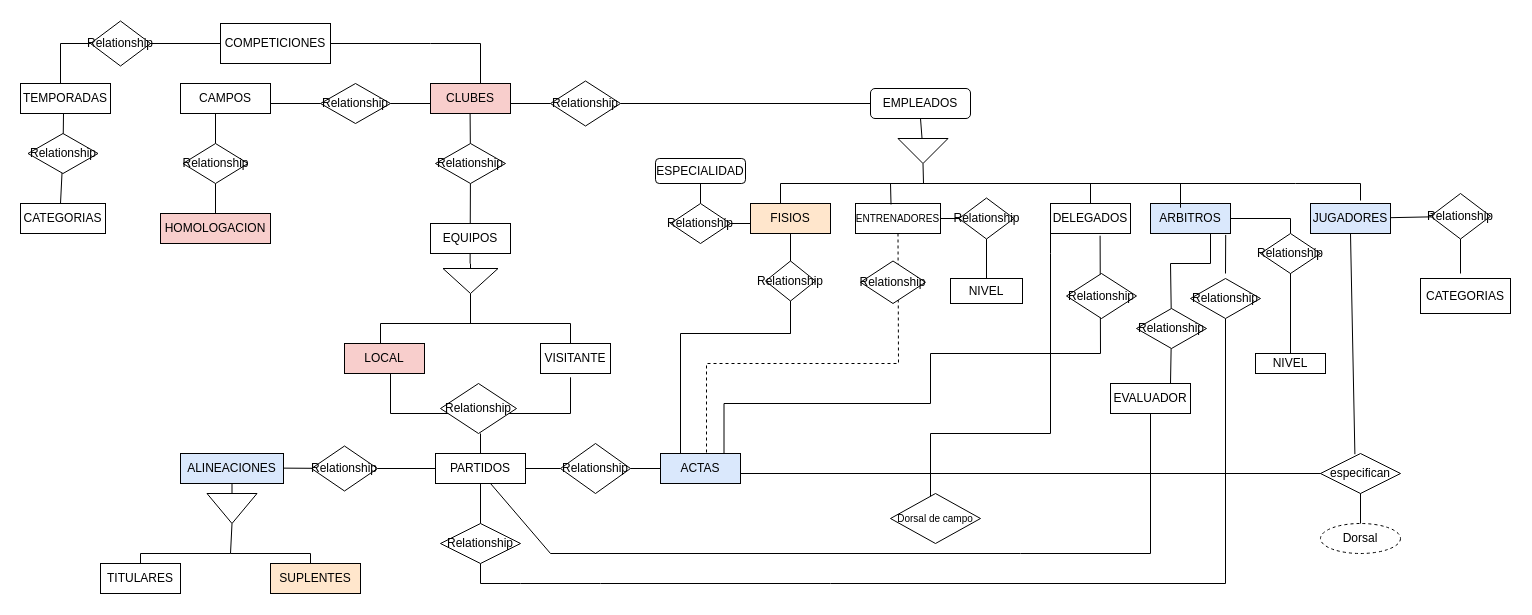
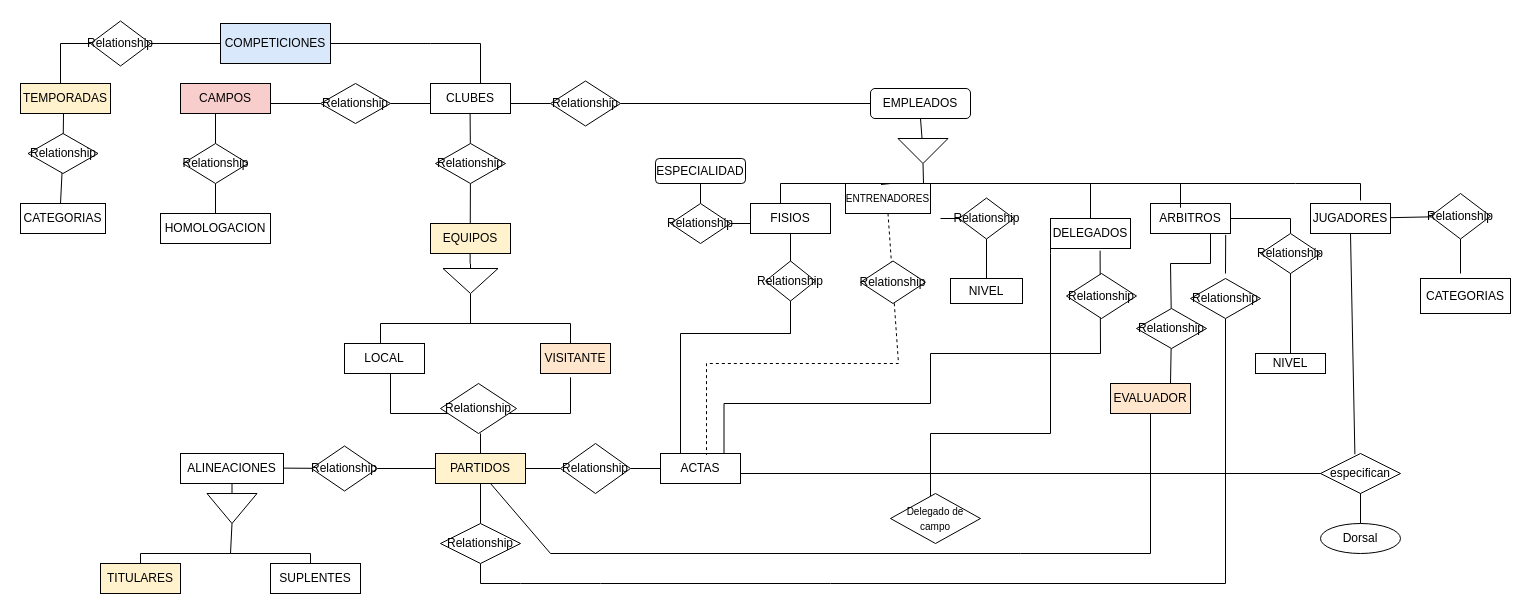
node "COMPETICIONES": fillcolor #ffffff -> #dae8fc
node "TEMPORADAS": fillcolor #ffffff -> #fff2cc
node "CAMPOS": fillcolor #ffffff -> #f8cecc
node "CLUBES": fillcolor #f8cecc -> #ffffff
node "FISIOS": fillcolor #ffe6cc -> #ffffff
node "ENTRENADORES": moved (898, 219) -> (888, 199)
node "DELEGADOS": moved (1091, 219) -> (1091, 234)
node "ARBITROS": fillcolor #dae8fc -> #ffffff
node "JUGADORES": fillcolor #dae8fc -> #ffffff
node "HOMOLOGACION": fillcolor #f8cecc -> #ffffff
node "EQUIPOS": fillcolor #ffffff -> #fff2cc
node "LOCAL": fillcolor #f8cecc -> #ffffff
node "VISITANTE": fillcolor #ffffff -> #ffe6cc
node "EVALUADOR": fillcolor #ffffff -> #ffe6cc
node "ALINEACIONES": fillcolor #dae8fc -> #ffffff
node "PARTIDOS": fillcolor #ffffff -> #fff2cc
node "ACTAS": fillcolor #dae8fc -> #ffffff
node "Dorsal de campo": label "Dorsal de campo" -> "Delegado de campo"
node "Dorsal": style dashed -> solid
node "TITULARES": fillcolor #ffffff -> #fff2cc
node "SUPLENTES": fillcolor #ffe6cc -> #ffffff
